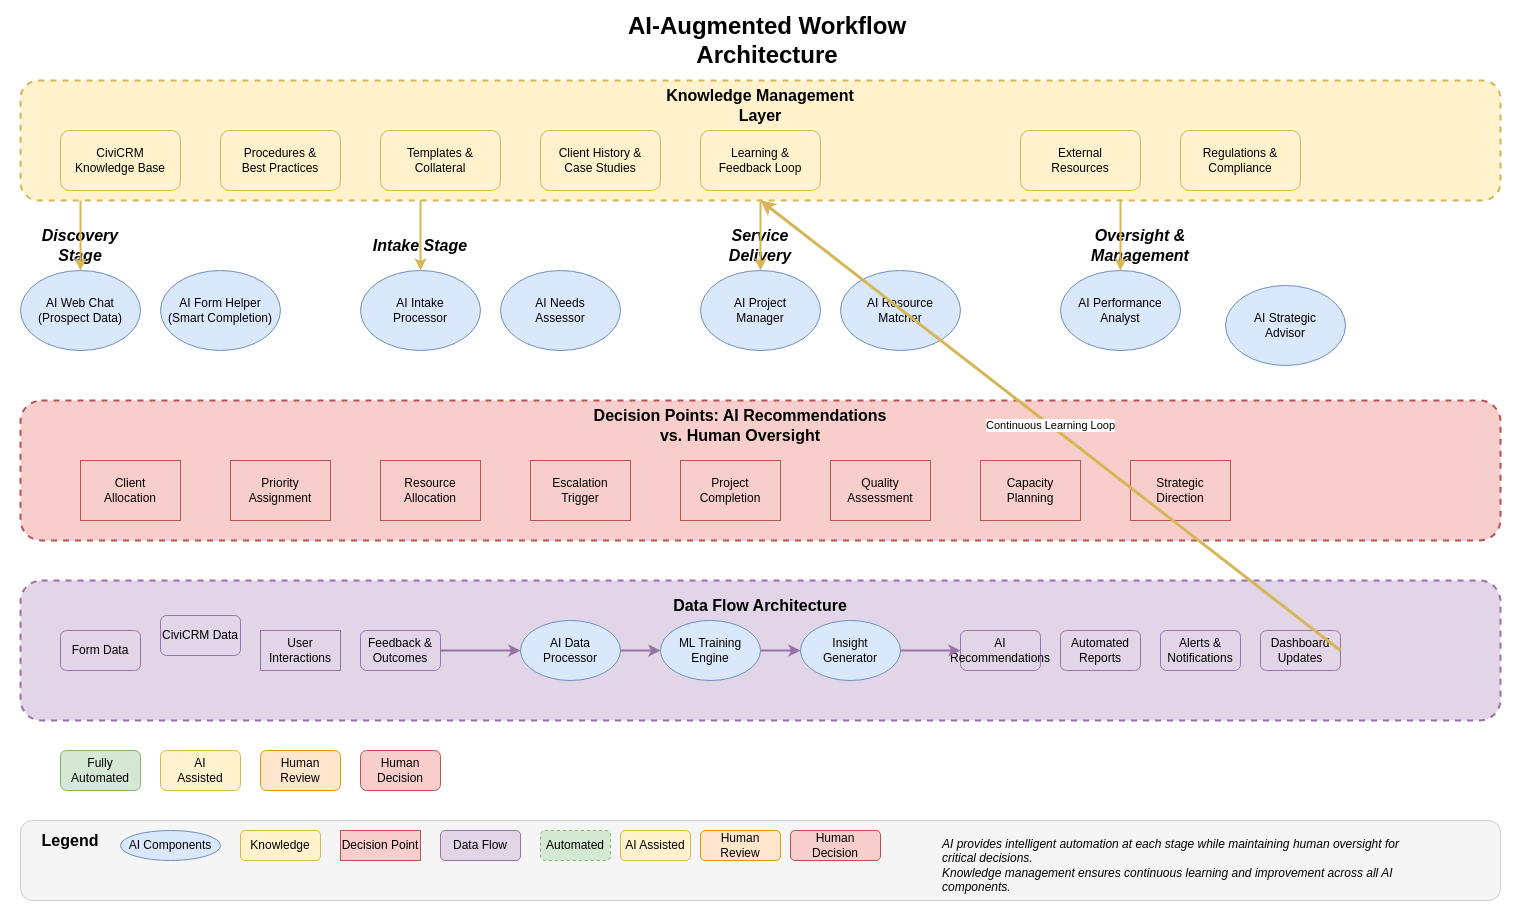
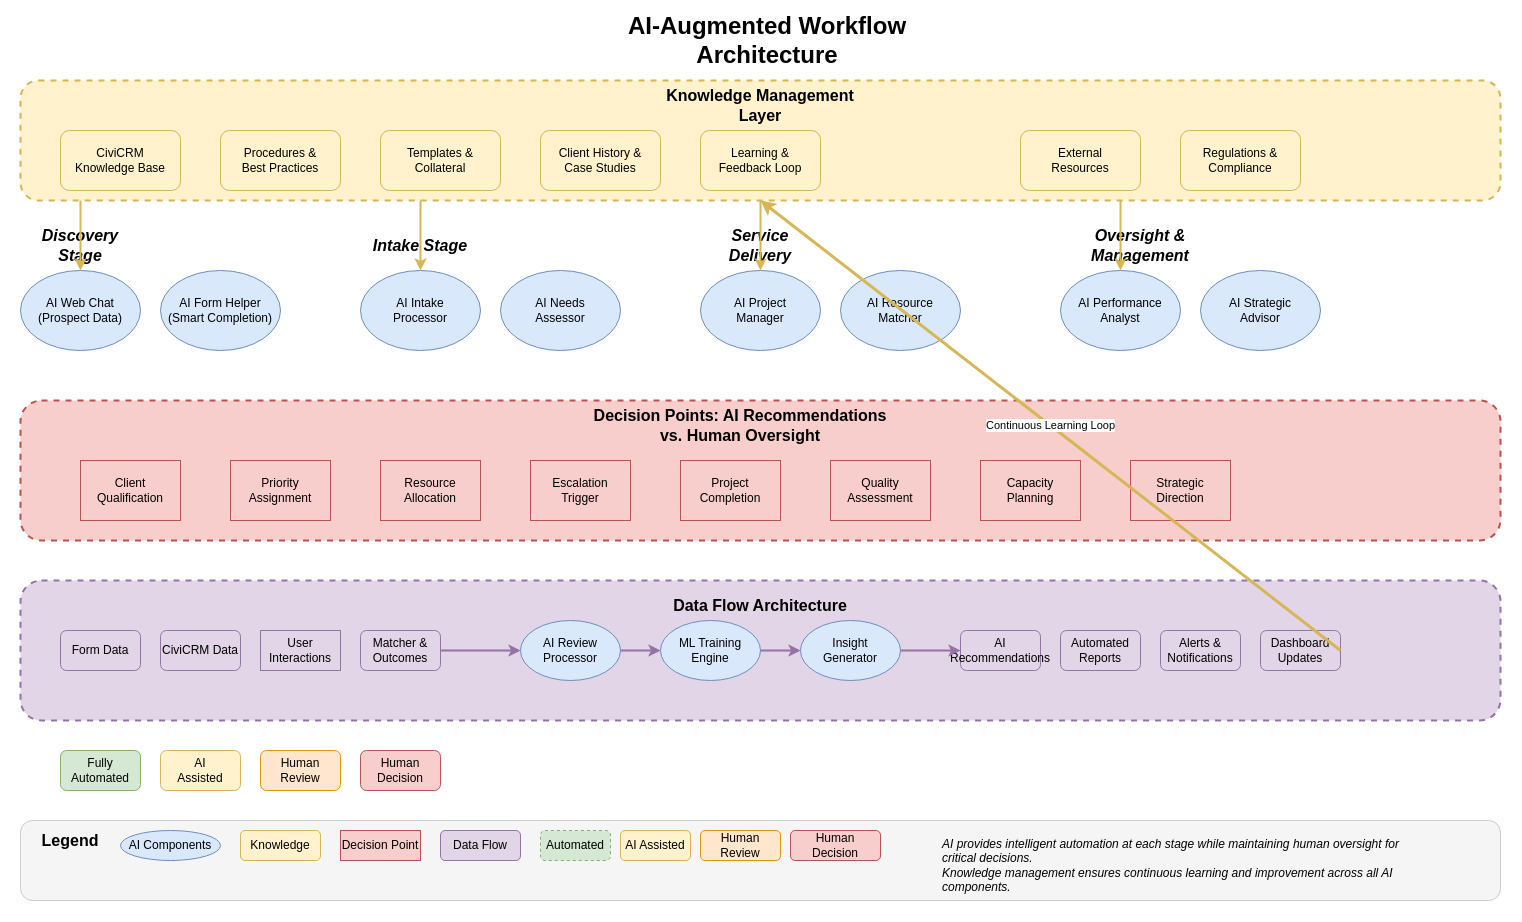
node "AI Strategic Advisor": moved (1286, 326) -> (1261, 311)
node "Client Allocation": label "Client Allocation" -> "Client Qualification"
node "CiviCRM Data": moved (201, 636) -> (201, 651)
node "Feedback & Outcomes": label "Feedback & Outcomes" -> "Matcher & Outcomes"
node "AI Data Processor": label "AI Data Processor" -> "AI Review Processor"
